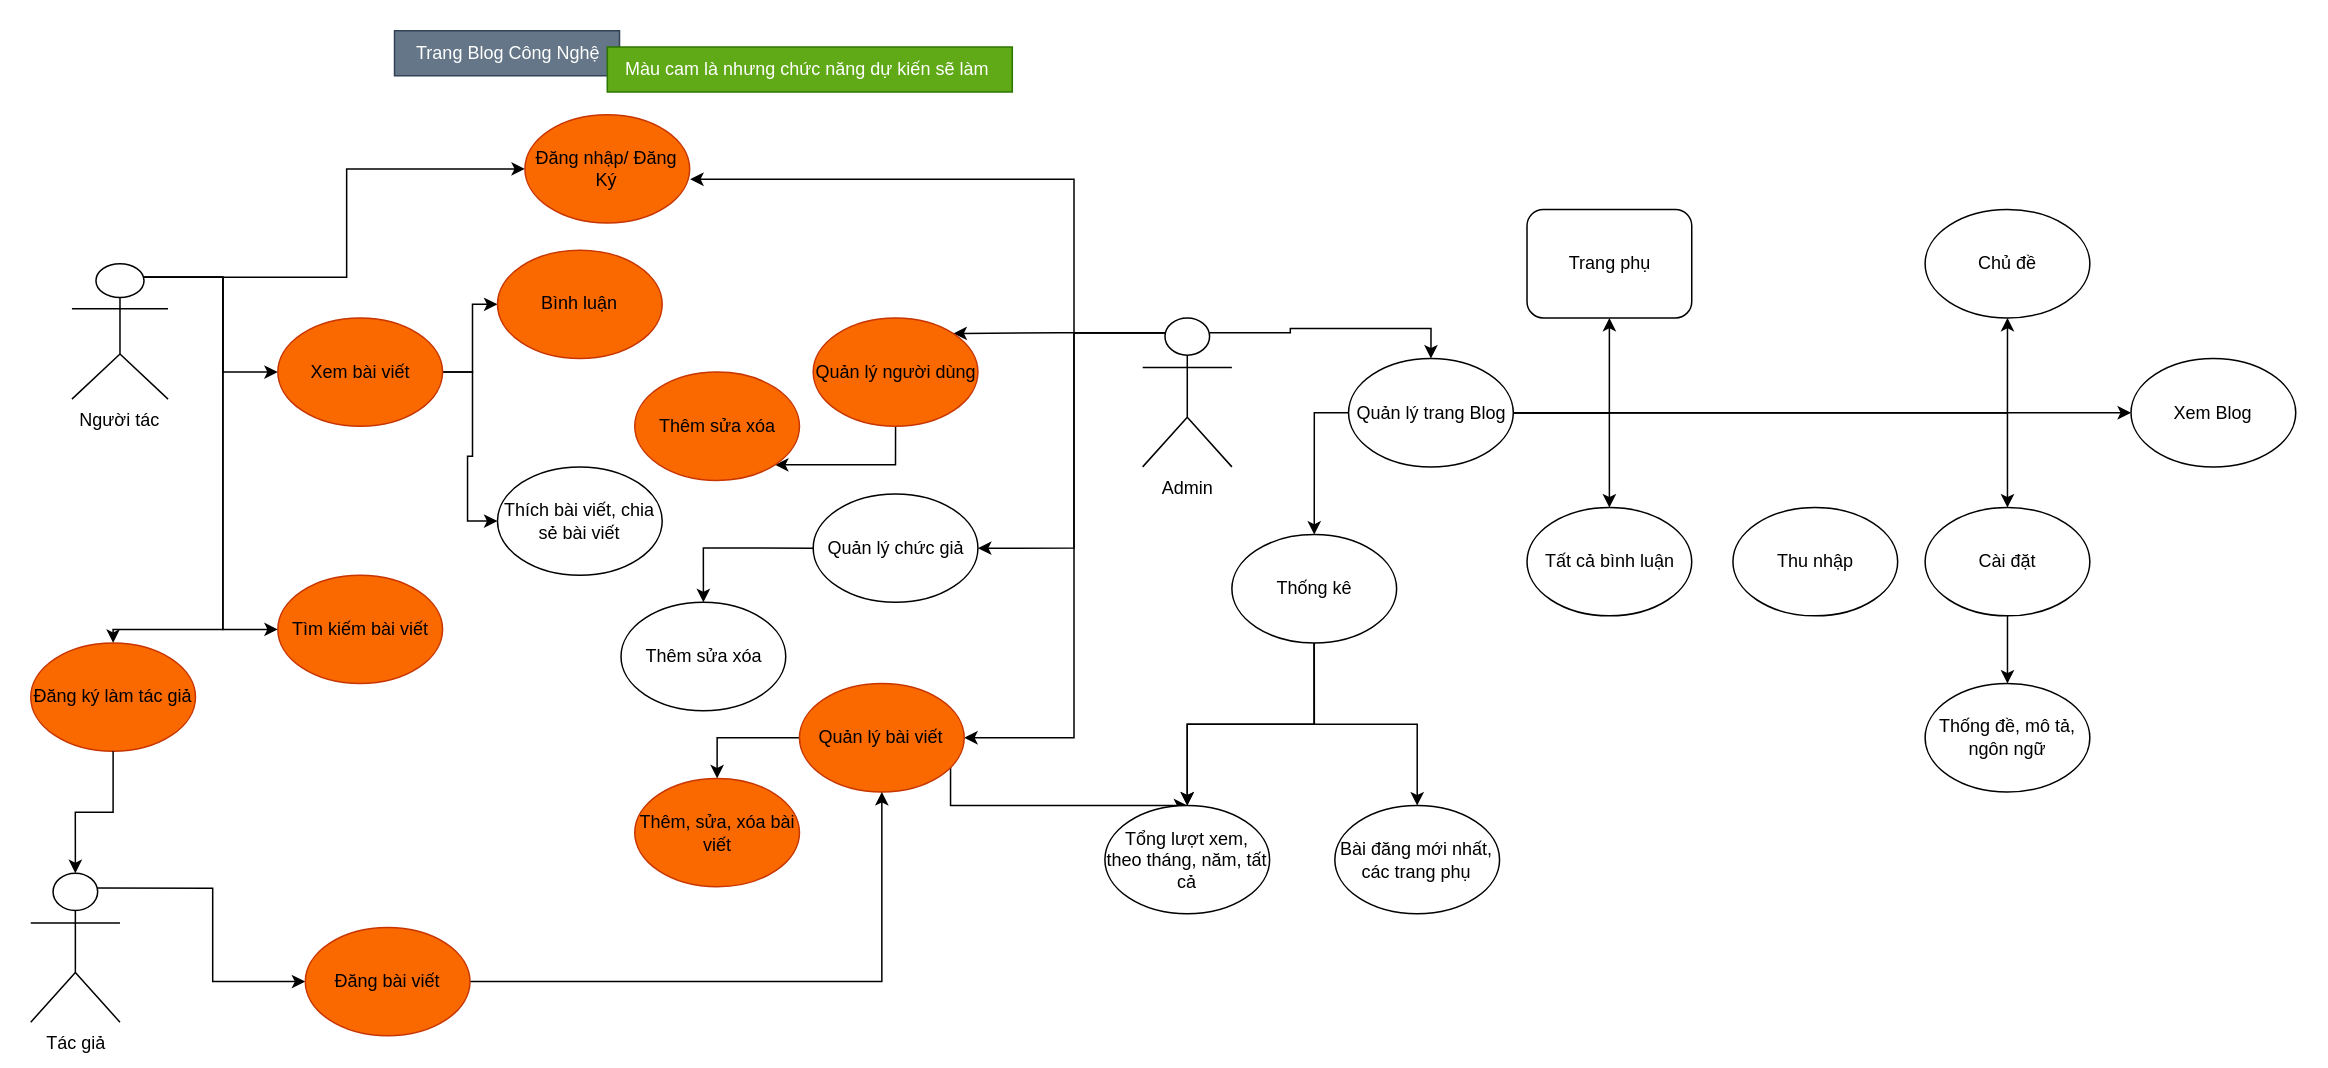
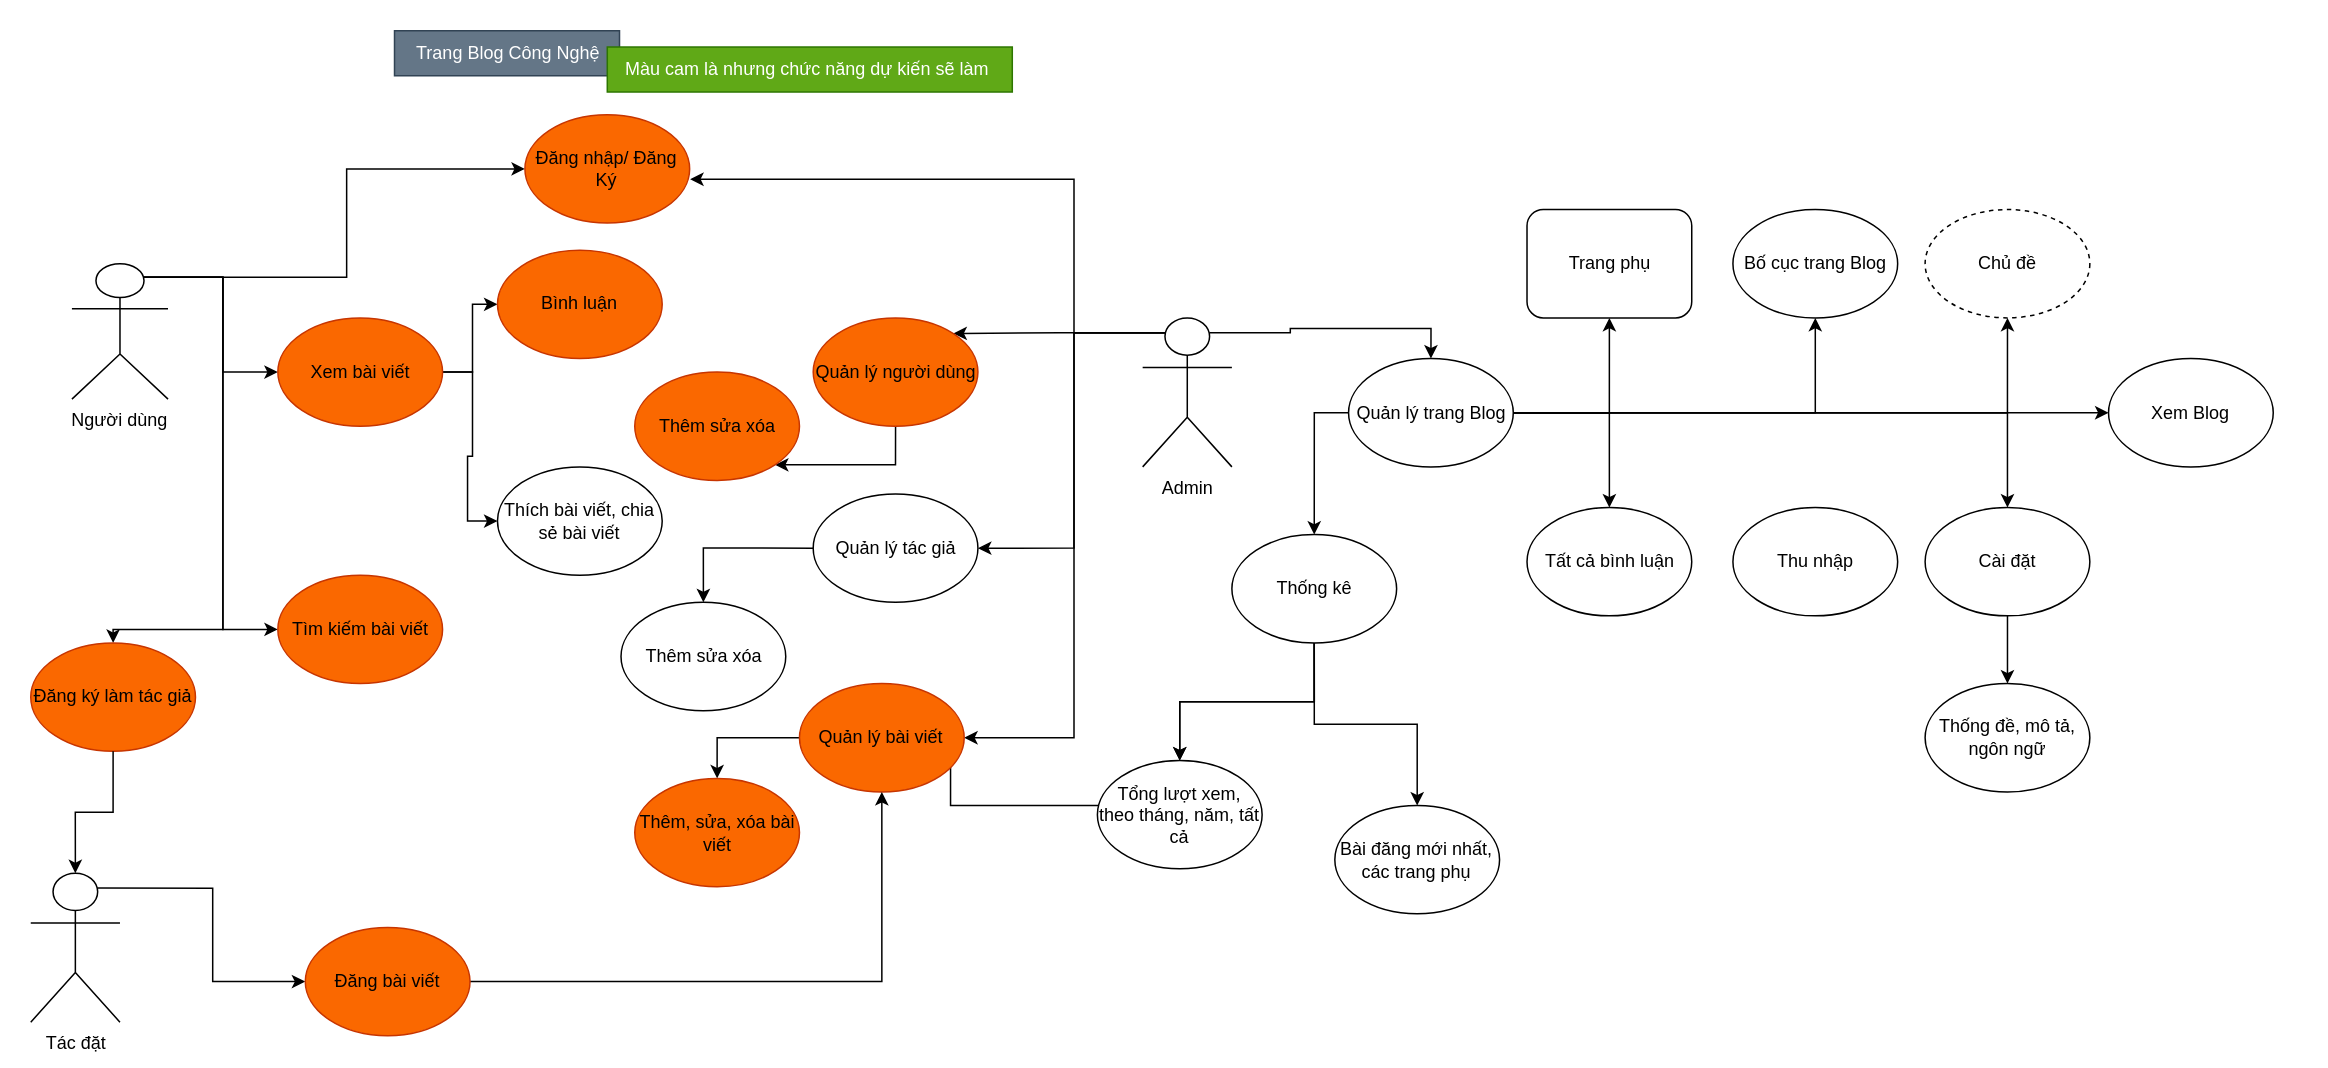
node "Bố cục trang Blog": added
node "Chủ đề": style solid -> dashed
edge "Quản lý trang Blog" -> "Bố cục trang Blog": added
node "Xem Blog": moved (2213, 413) -> (2191, 413)
node "Người tác": label "Người tác" -> "Người dùng"
node "Quản lý chức giả": label "Quản lý chức giả" -> "Quản lý tác giả"
node "Tổng lượt xem, theo tháng, năm, tất cả": moved (1187, 860) -> (1180, 815)
node "Tác giả": label "Tác giả" -> "Tác đặt"
